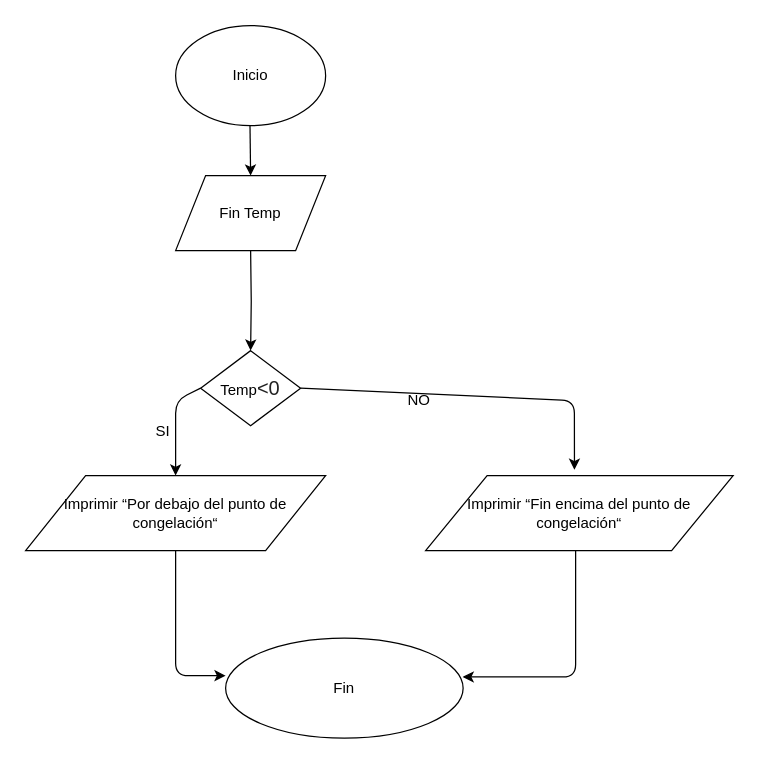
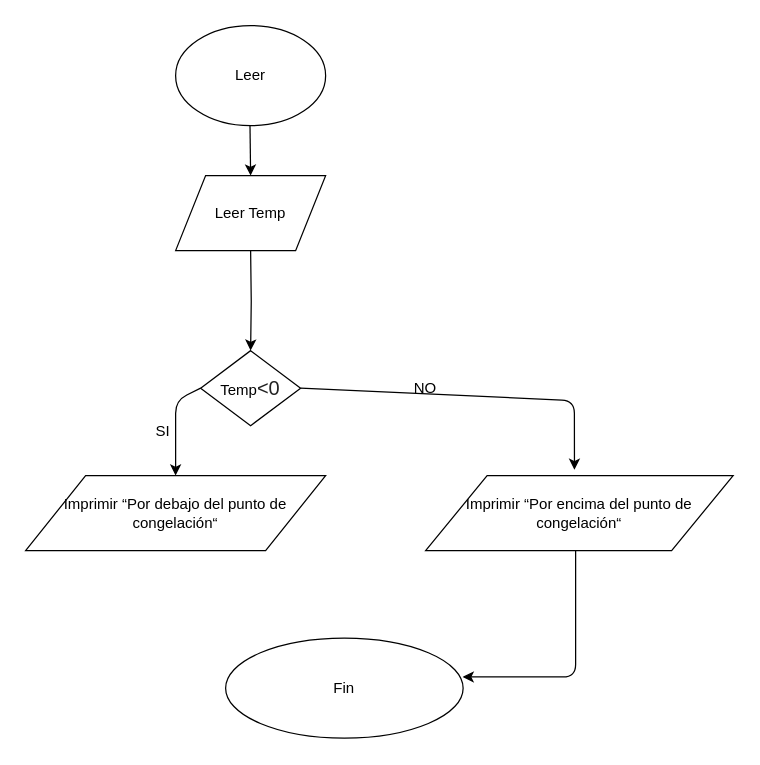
node "Inicio": label "Inicio" -> "Leer"
node "Fin Temp": label "Fin Temp" -> "Leer Temp"
node "NO": moved (419, 401) -> (426, 388)
node "Imprimir “Fin encima del punto de congelación“": label "Imprimir “Fin encima del punto de congelación“" -> "Imprimir “Por encima del punto de congelación“"
edge "Imprimir “Por debajo del punto de congelación“" -> "Fin": removed
